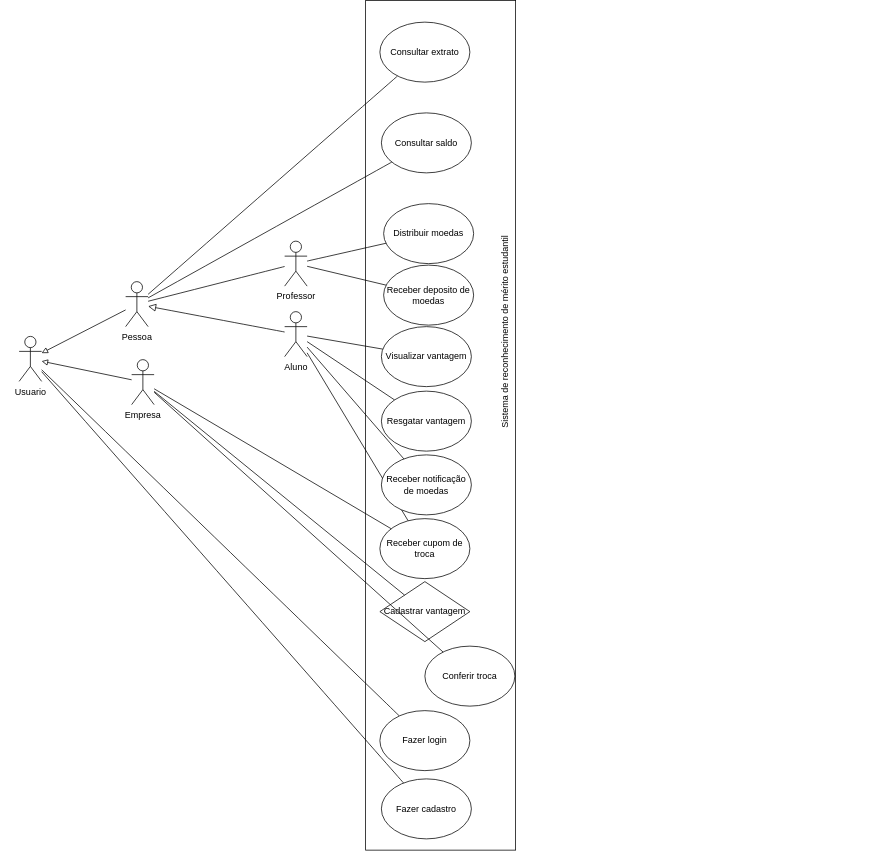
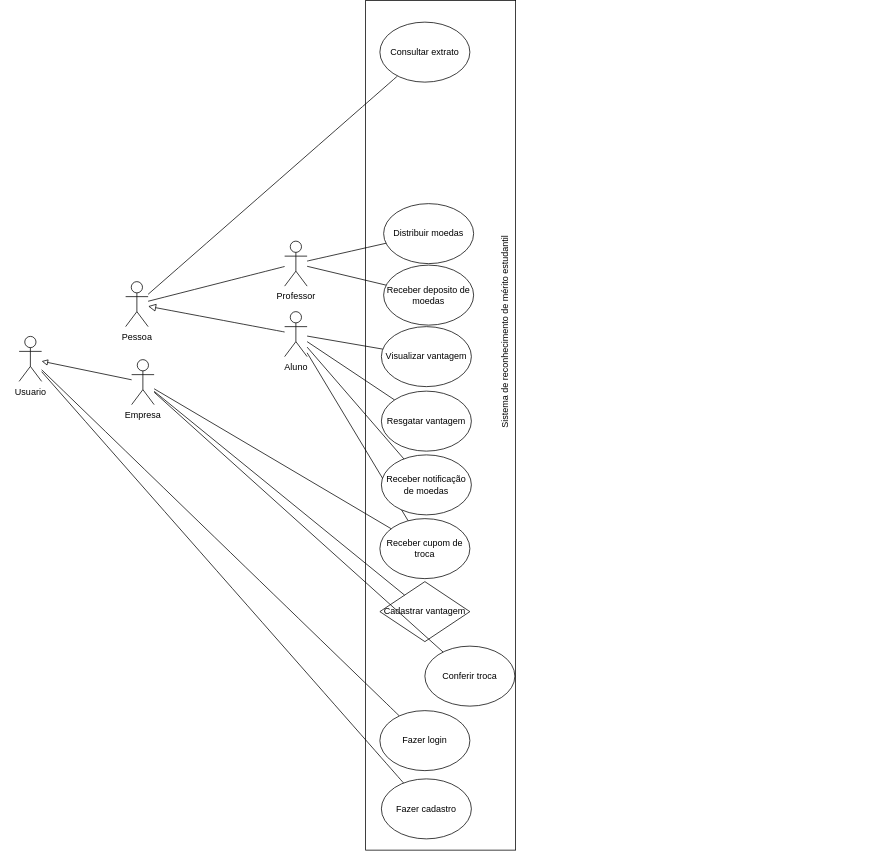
node "Consultar saldo": removed
edge "Consultar saldo" -- "Pessoa": removed
edge "Pessoa" -> "Usuario": removed
